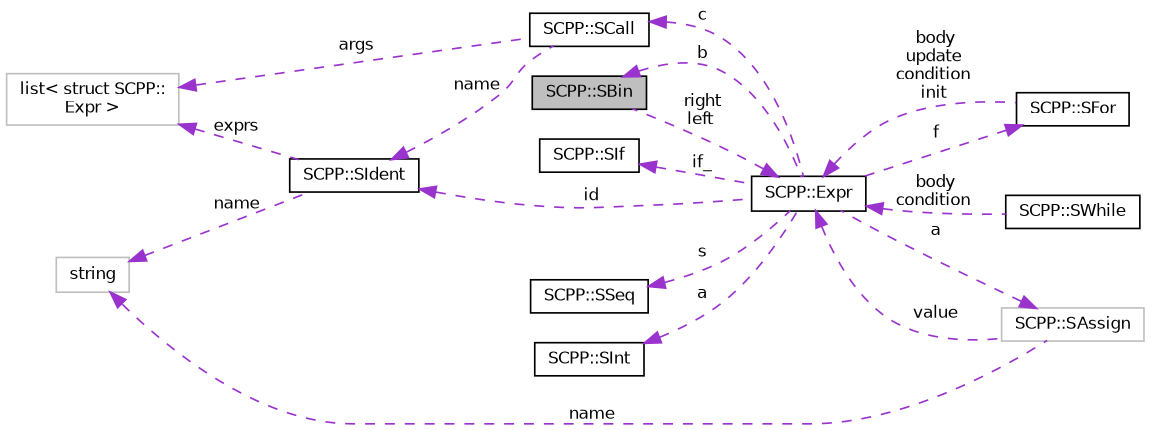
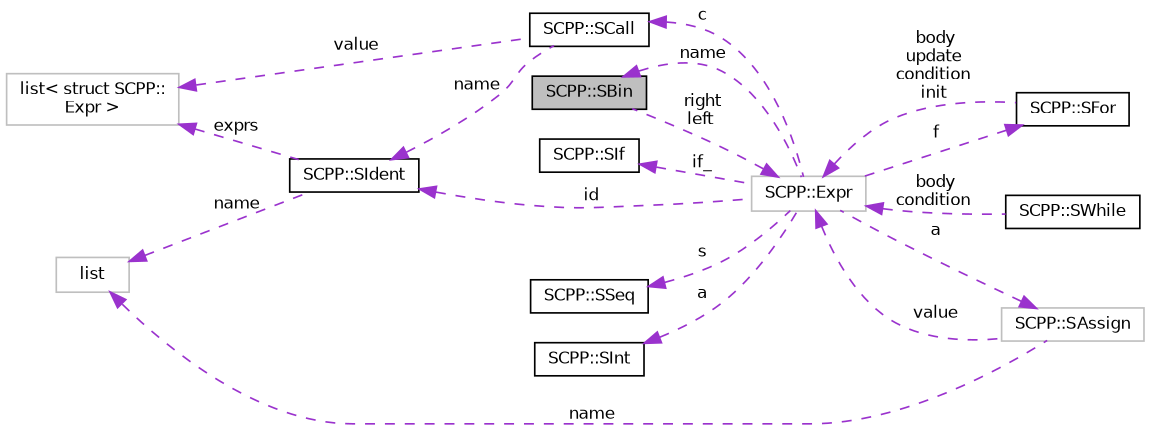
edge "SCPP::SCall" -> "list< struct SCPP:: Expr >": label " args" -> " value"
edge "SCPP::Expr" -> "SCPP::SBin": label " b" -> " name"
node "SCPP::Expr": color black -> grey75
node "string": label "string" -> "list"
